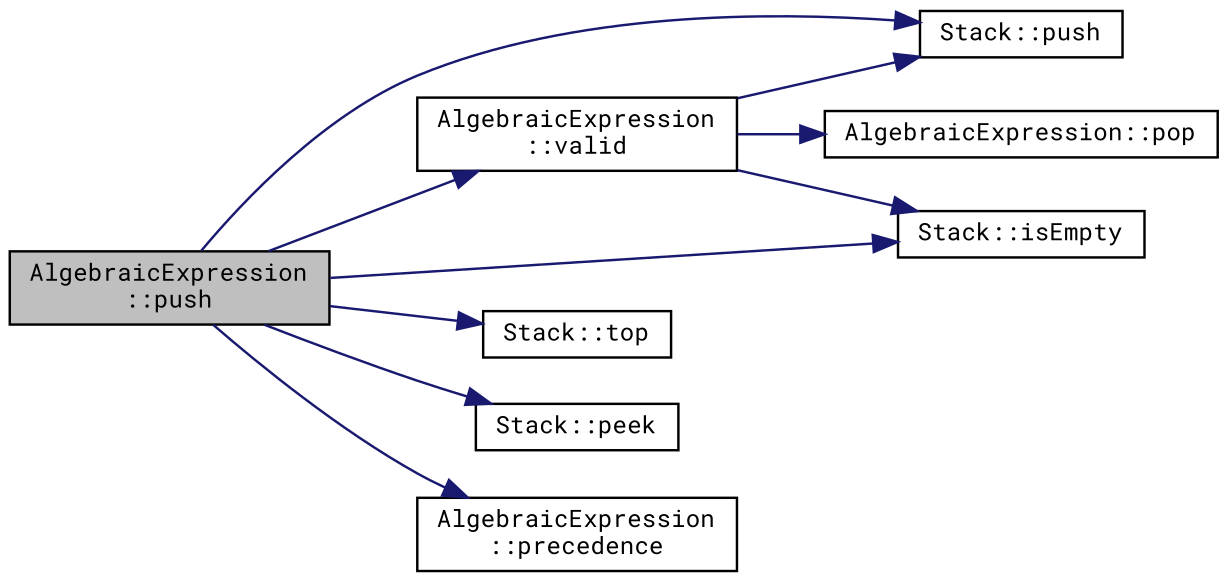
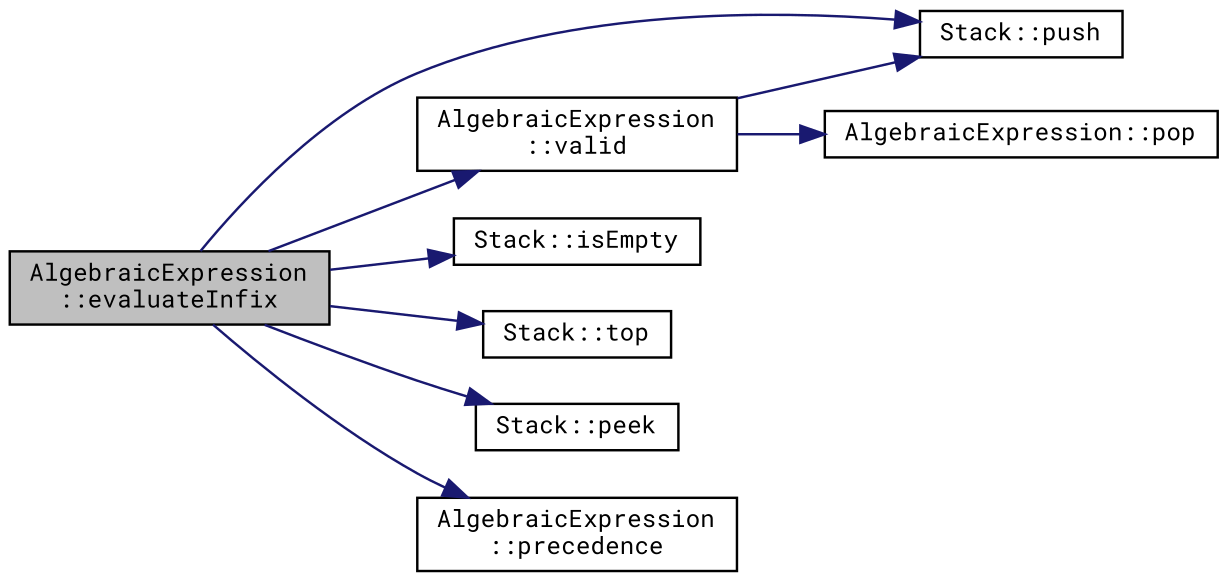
edge "AlgebraicExpression ::valid" -> "Stack::isEmpty": removed
node "AlgebraicExpression ::push": label "AlgebraicExpression ::push" -> "AlgebraicExpression ::evaluateInfix"
